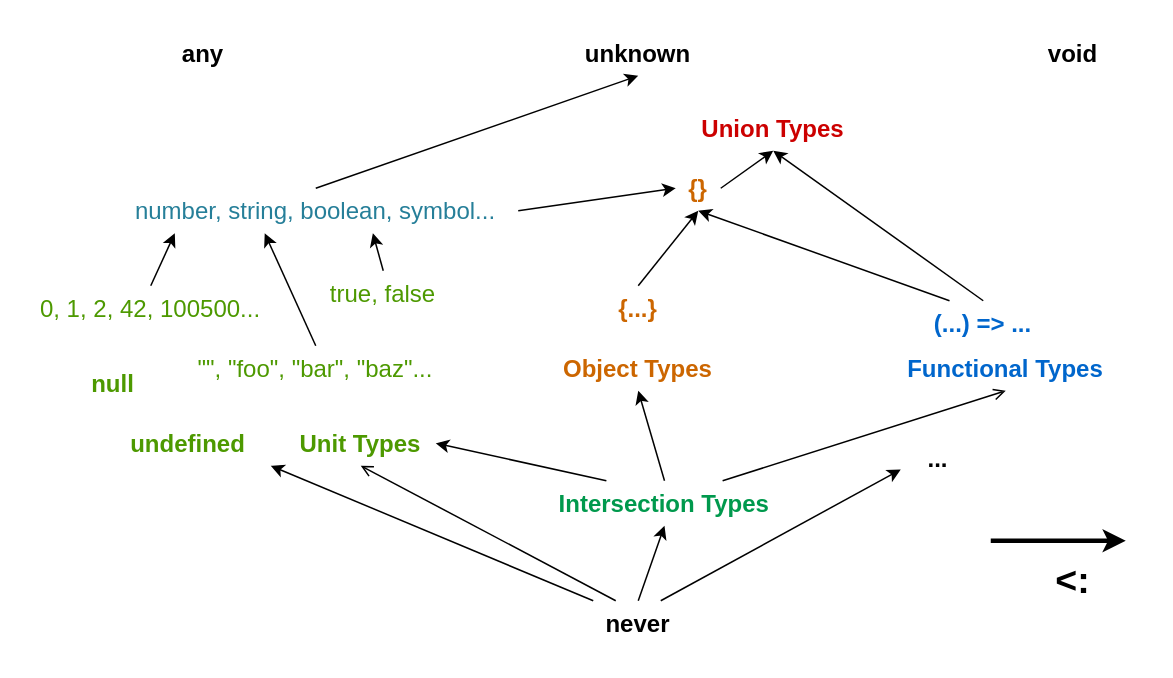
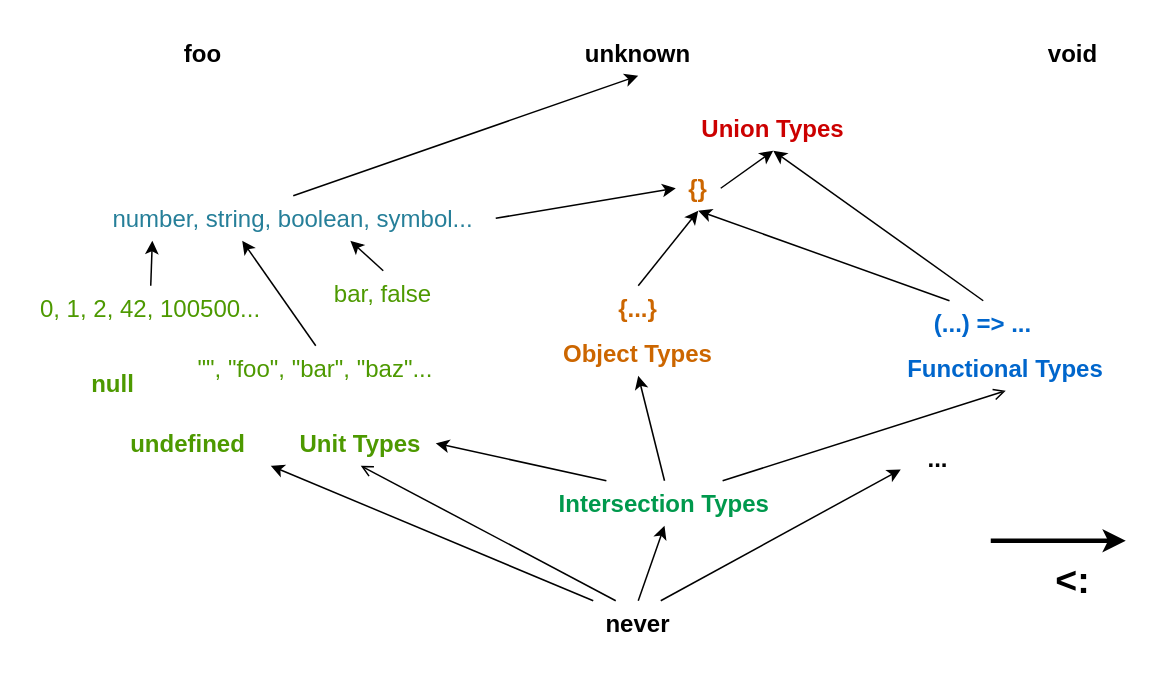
node "any": label "any" -> "foo"
node "number, string, boolean, symbol...": moved (316, 211) -> (293, 218)
node "true, false": label "true, false" -> "bar, false"
node "Object Types": moved (638, 368) -> (638, 353)
